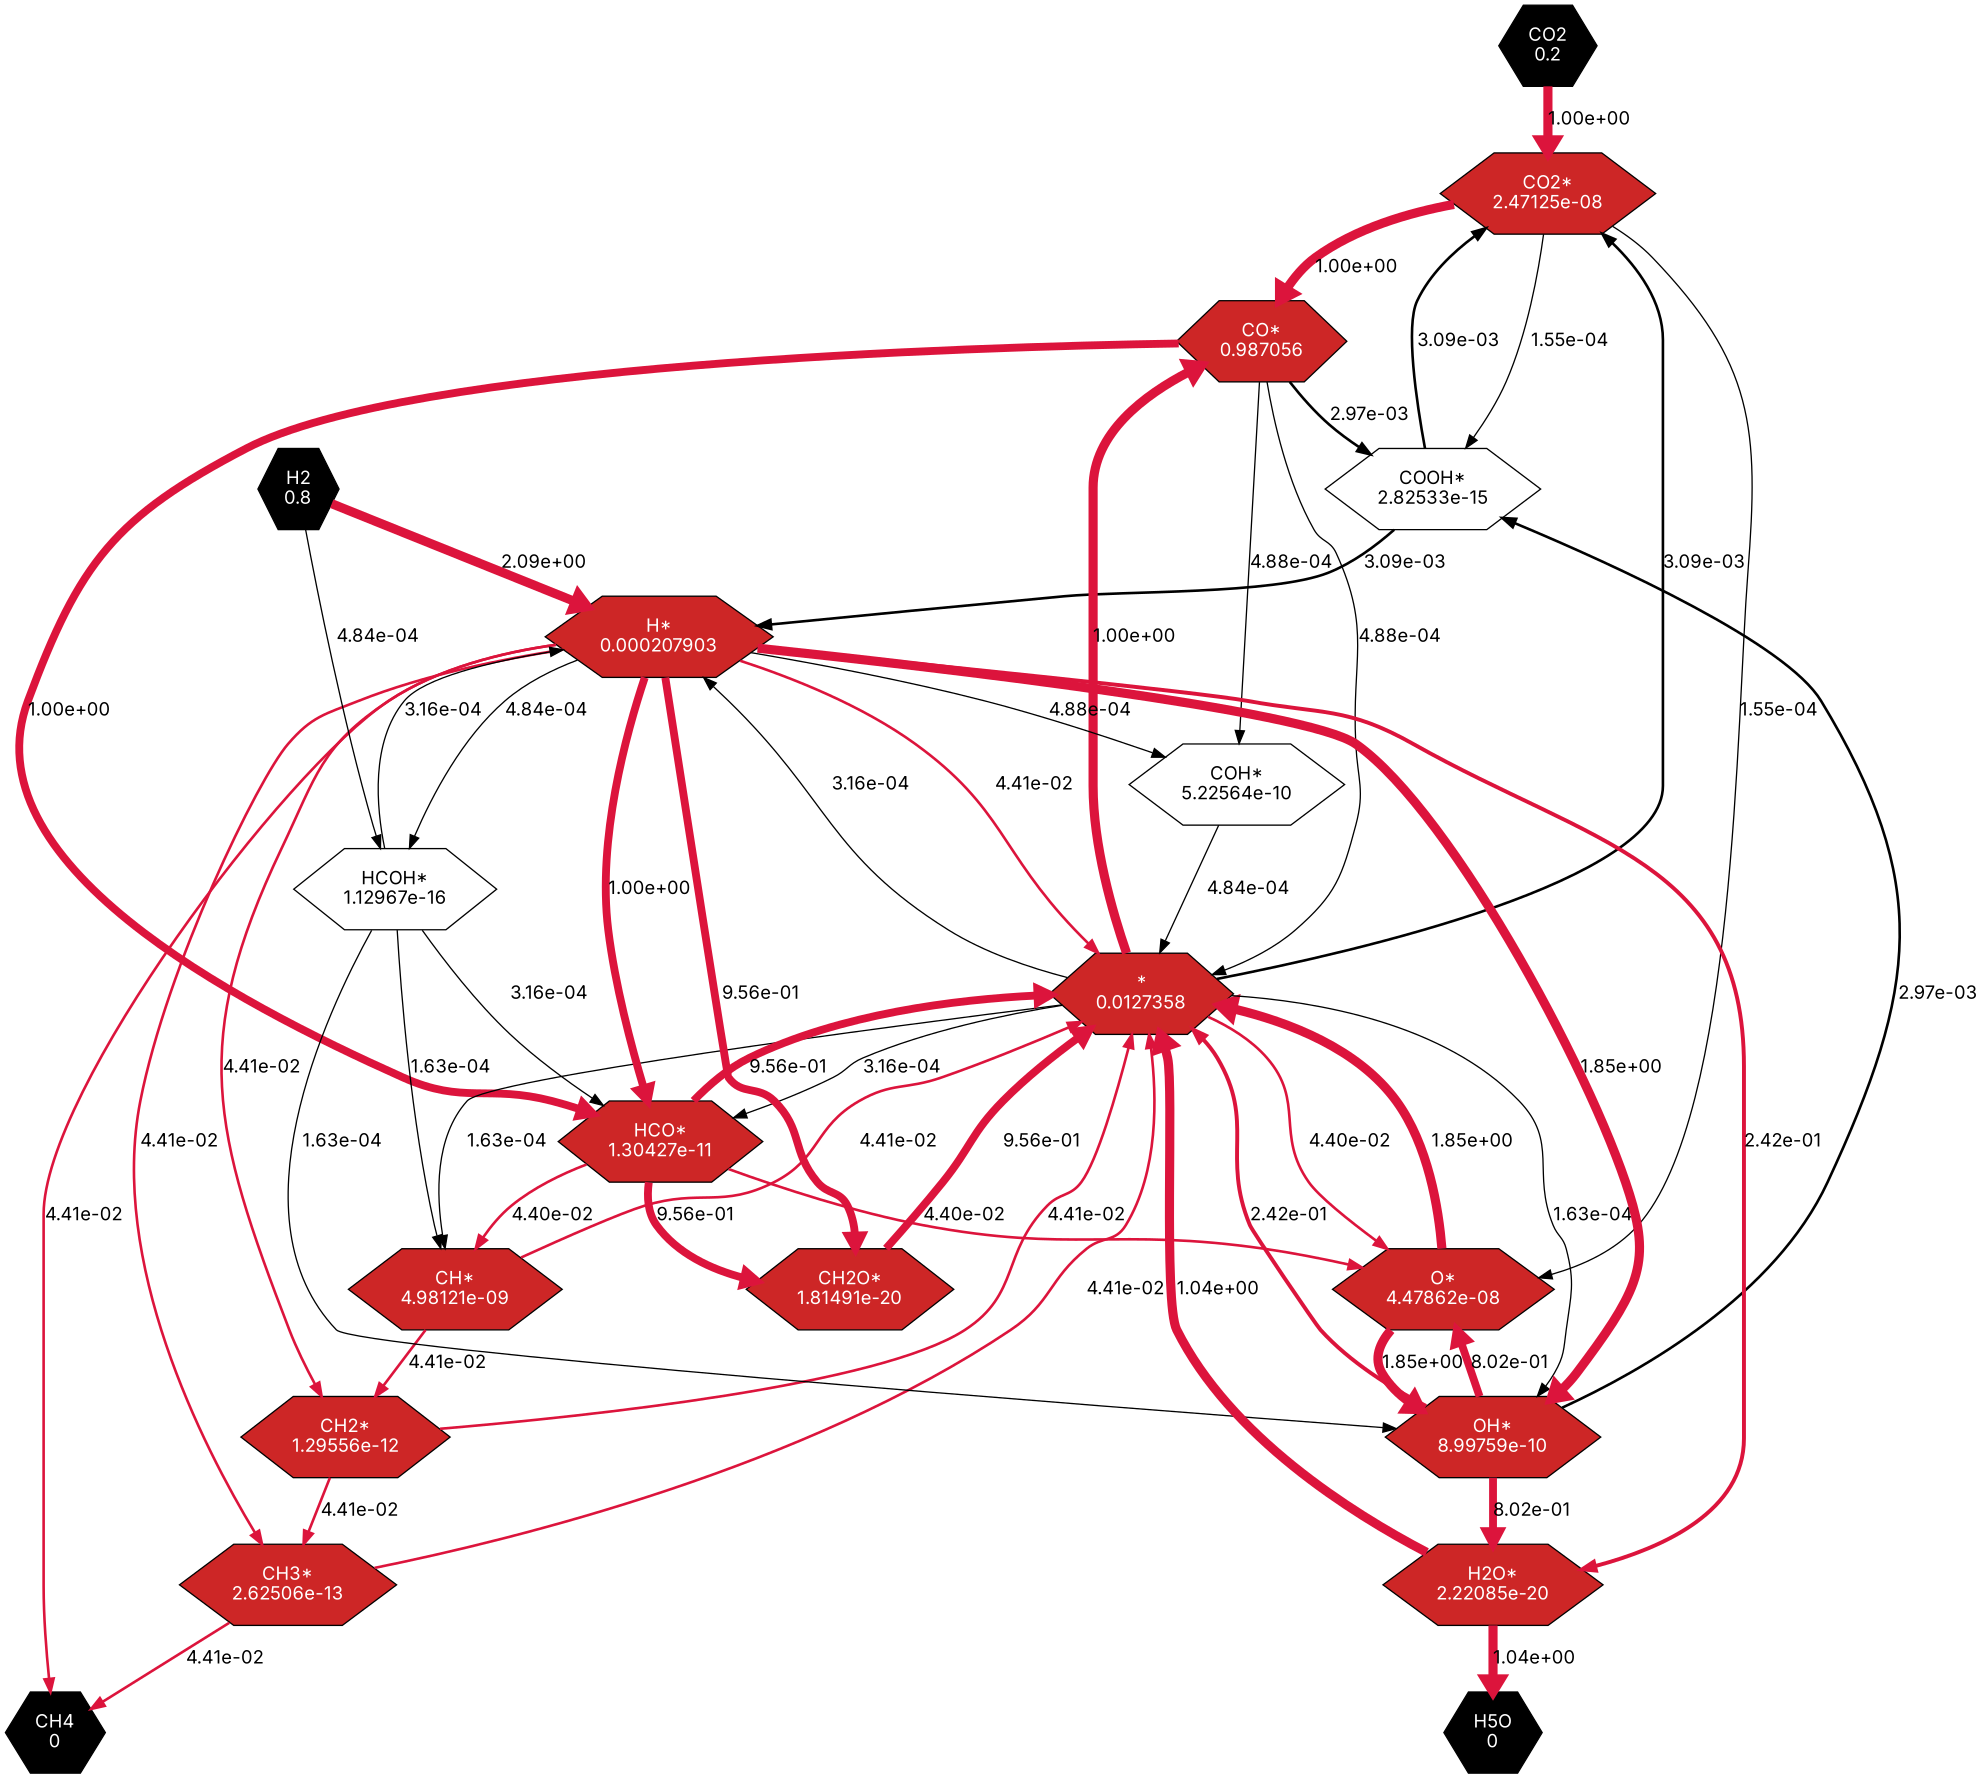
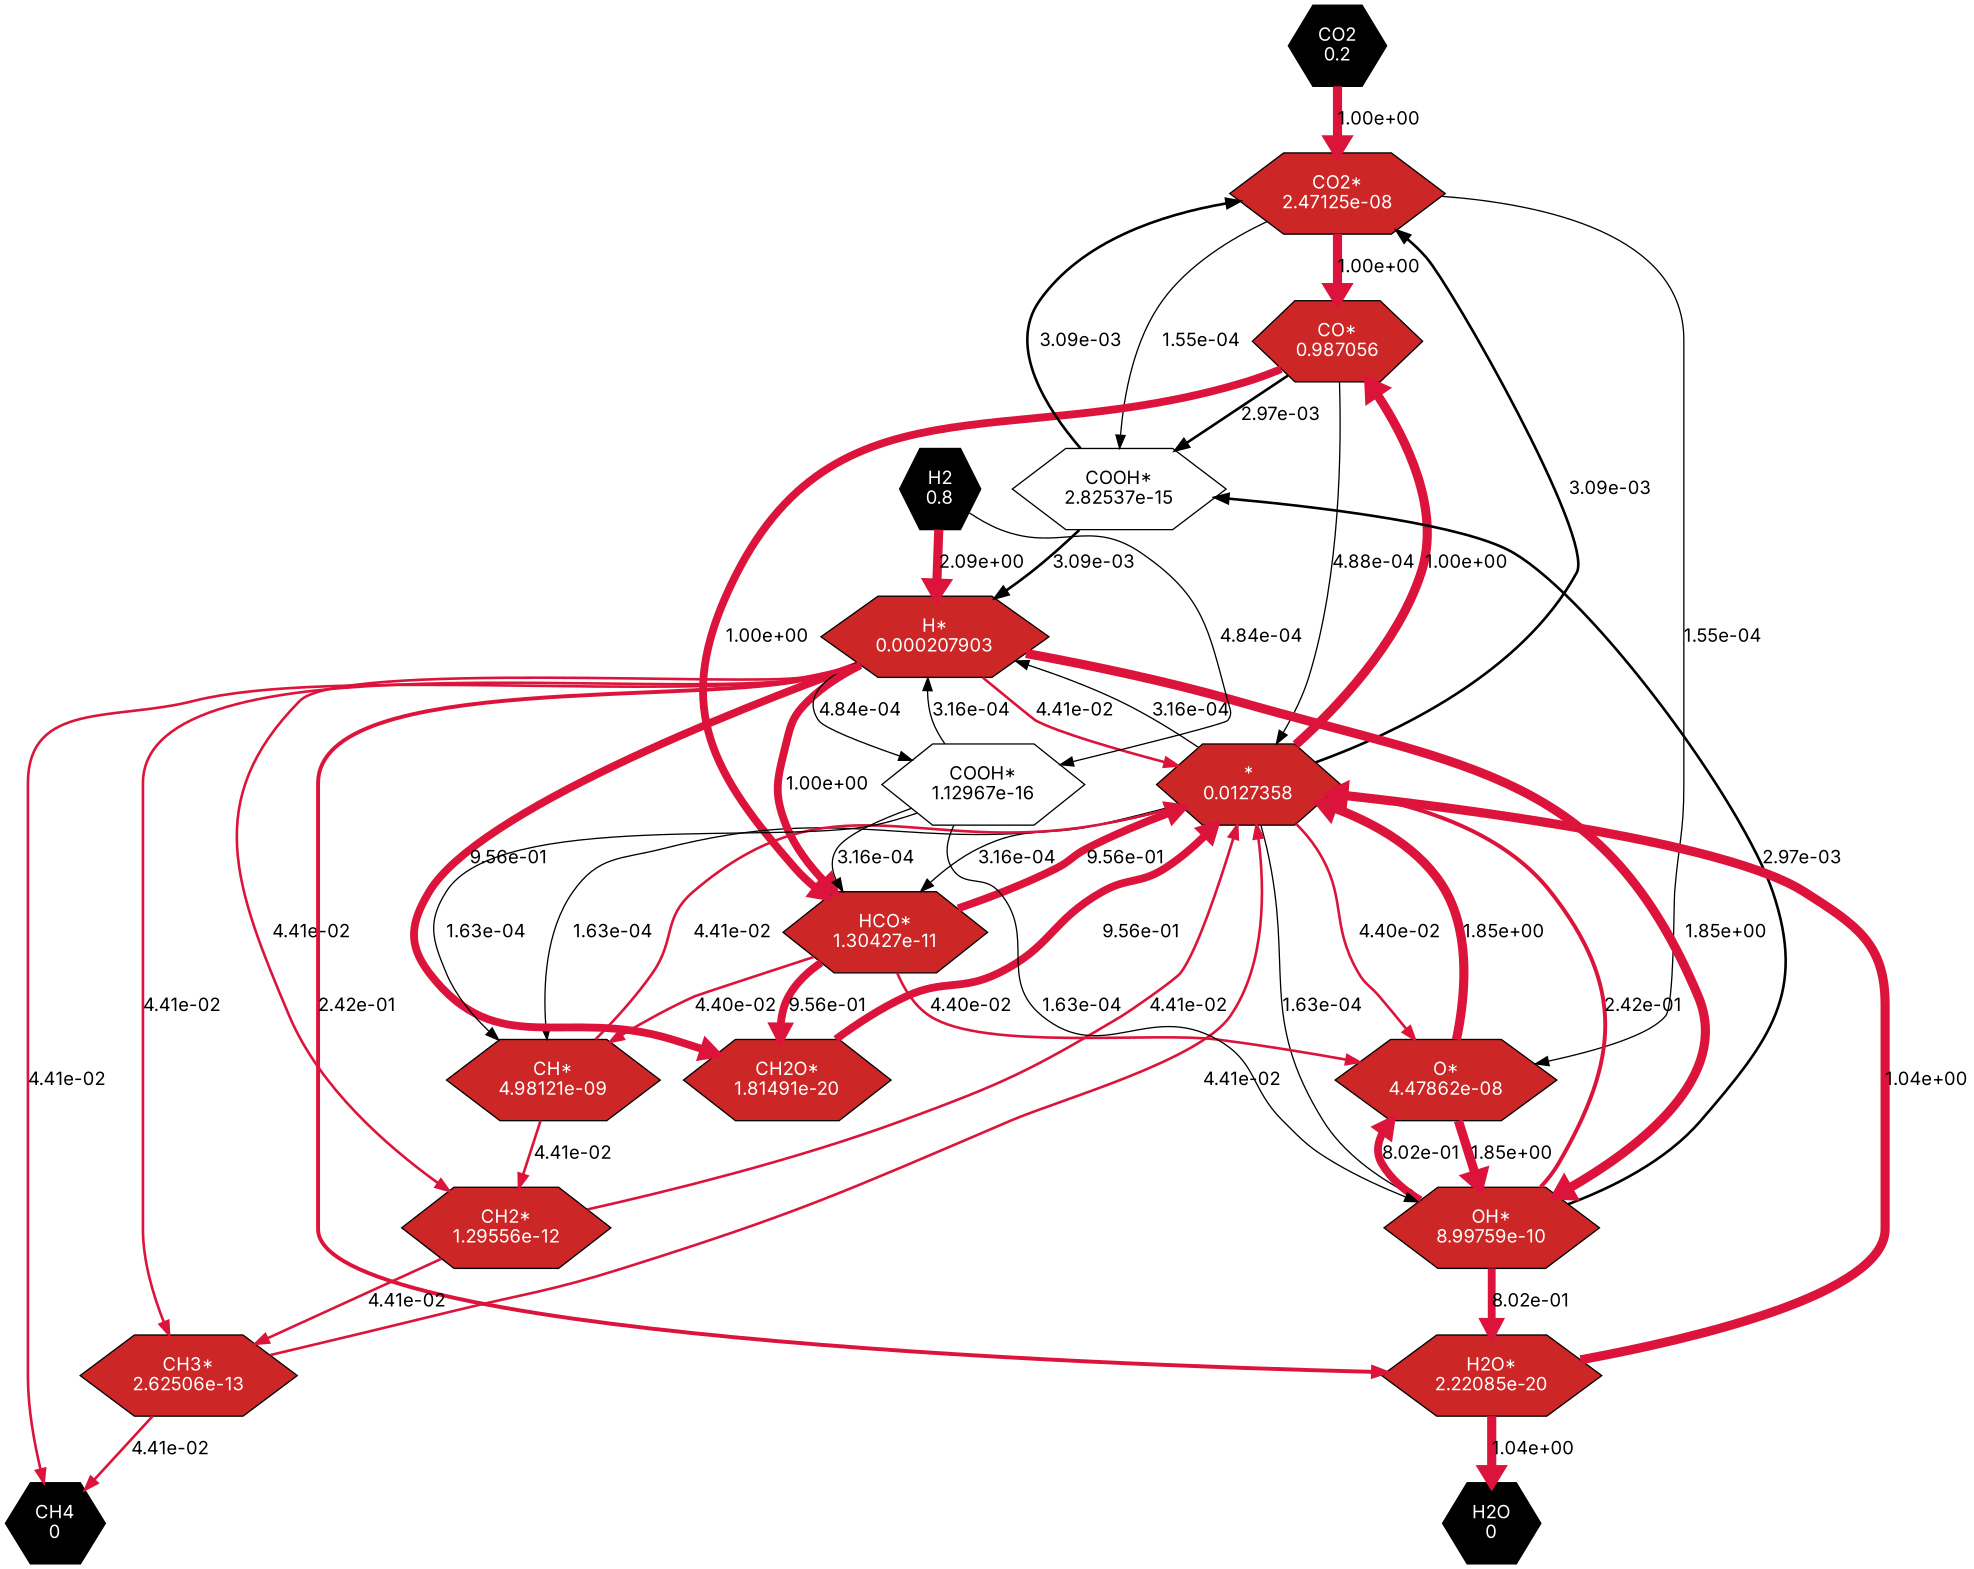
node "COOH* 2.82533e-15": label "COOH* 2.82533e-15" -> "COOH* 2.82537e-15"
node "COH* 5.22564e-10": removed
node "HCOH* 1.12967e-16": label "HCOH* 1.12967e-16" -> "COOH* 1.12967e-16"
node "H5O 0": label "H5O 0" -> "H2O 0"
